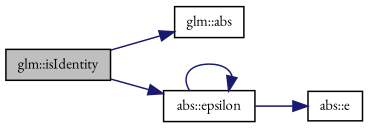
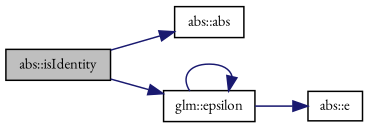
node "glm::abs": label "glm::abs" -> "abs::abs"
node "glm::isIdentity": label "glm::isIdentity" -> "abs::isIdentity"
node "abs::epsilon": label "abs::epsilon" -> "glm::epsilon"
